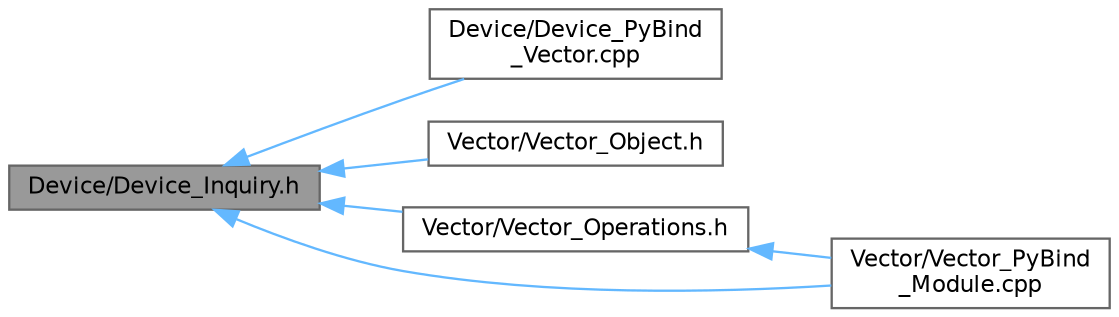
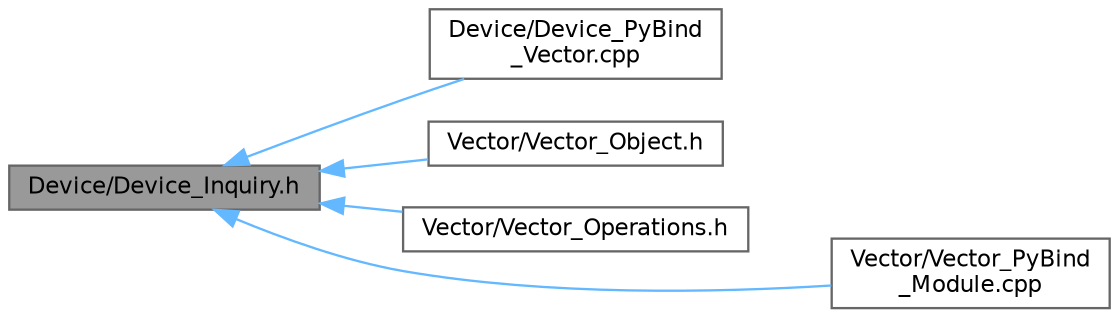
edge "Vector/Vector_PyBind _Module.cpp" -> "Vector/Vector_Operations.h": removed
